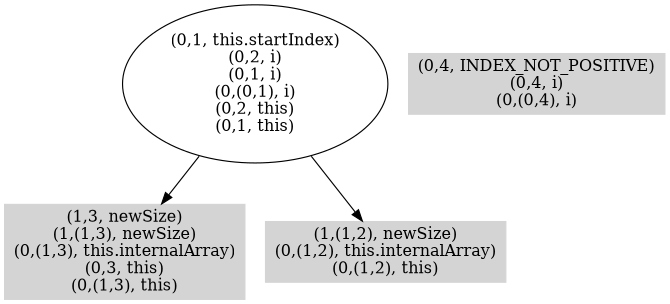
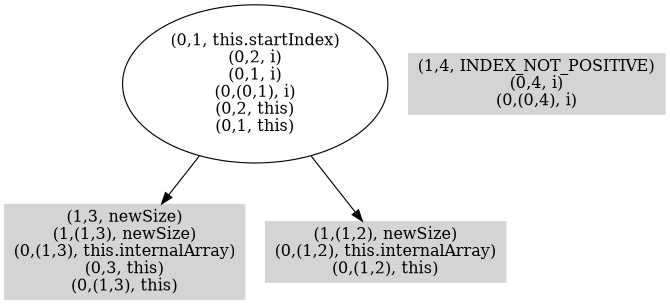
node "(0,4, INDEX_NOT_POSITIVE) (0,4, i) (0,(0,4), i)": label "(0,4, INDEX_NOT_POSITIVE) (0,4, i) (0,(0,4), i)" -> "(1,4, INDEX_NOT_POSITIVE) (0,4, i) (0,(0,4), i)"
